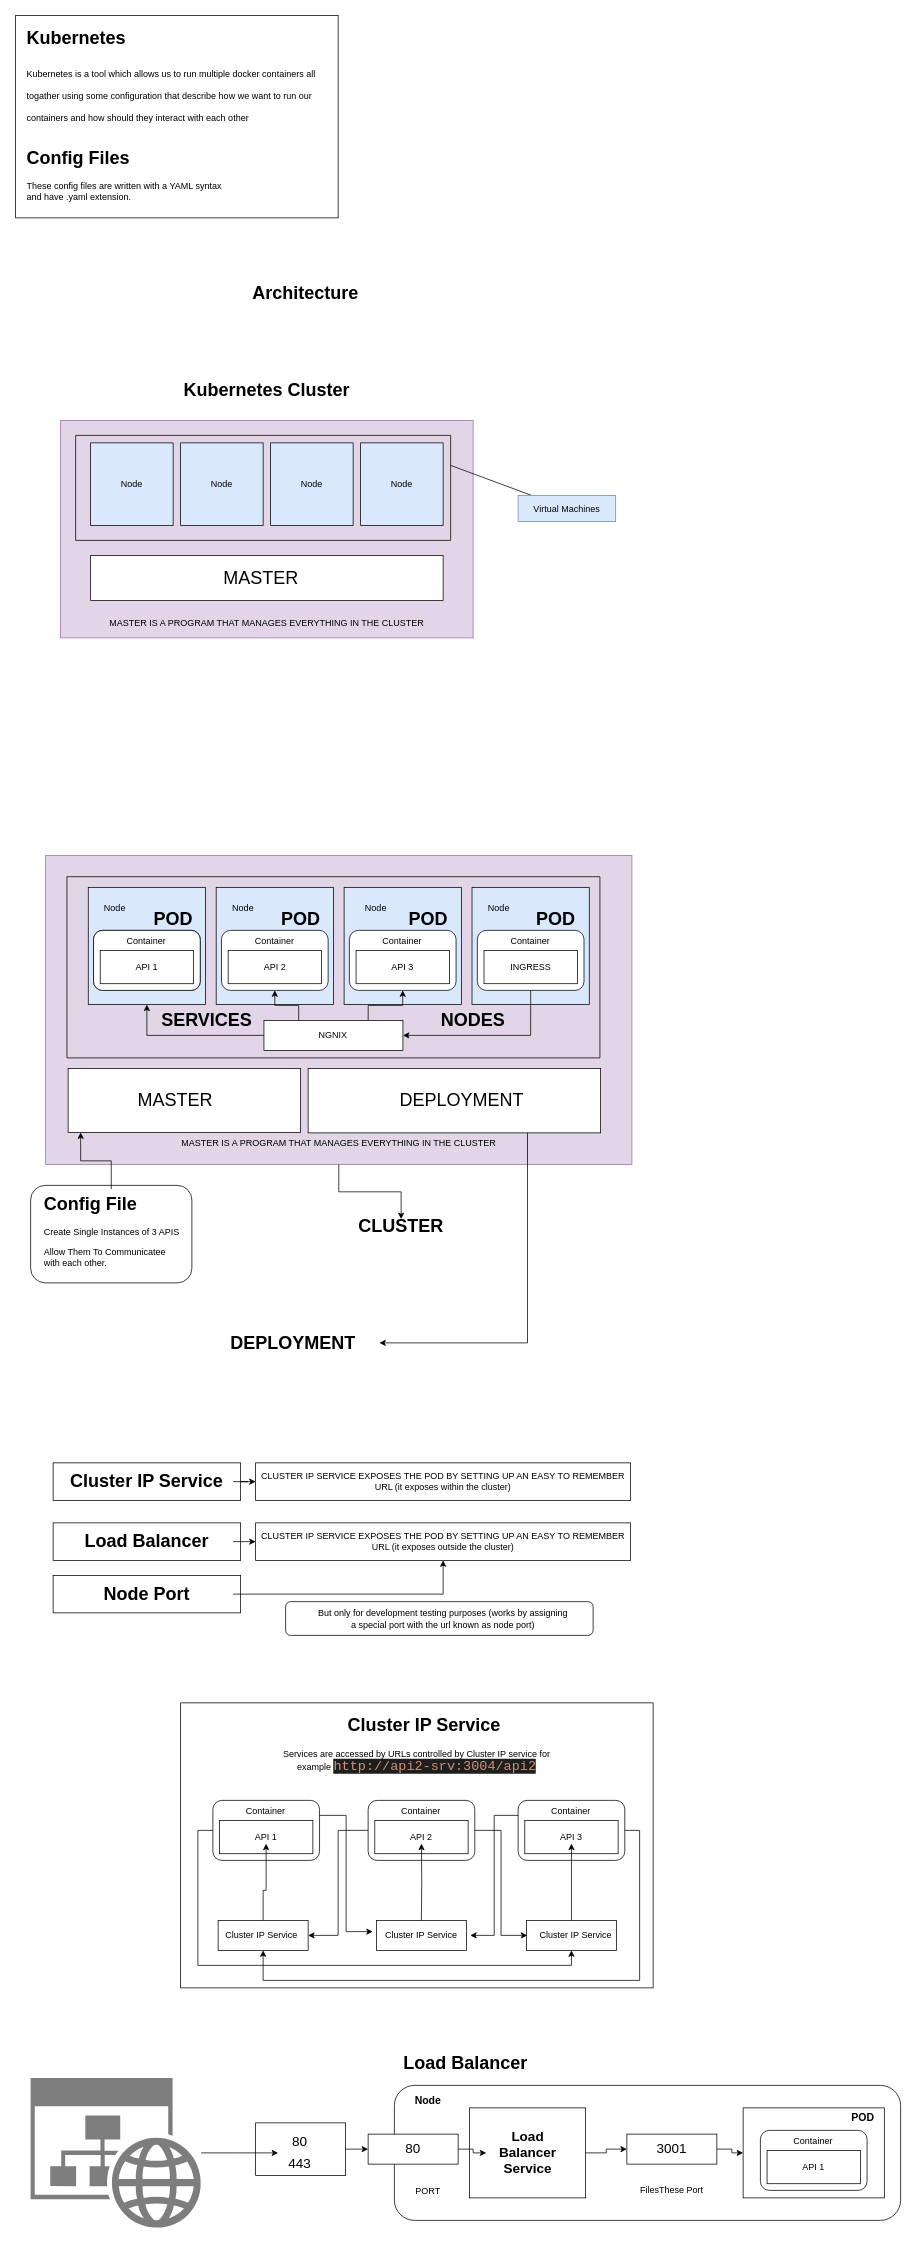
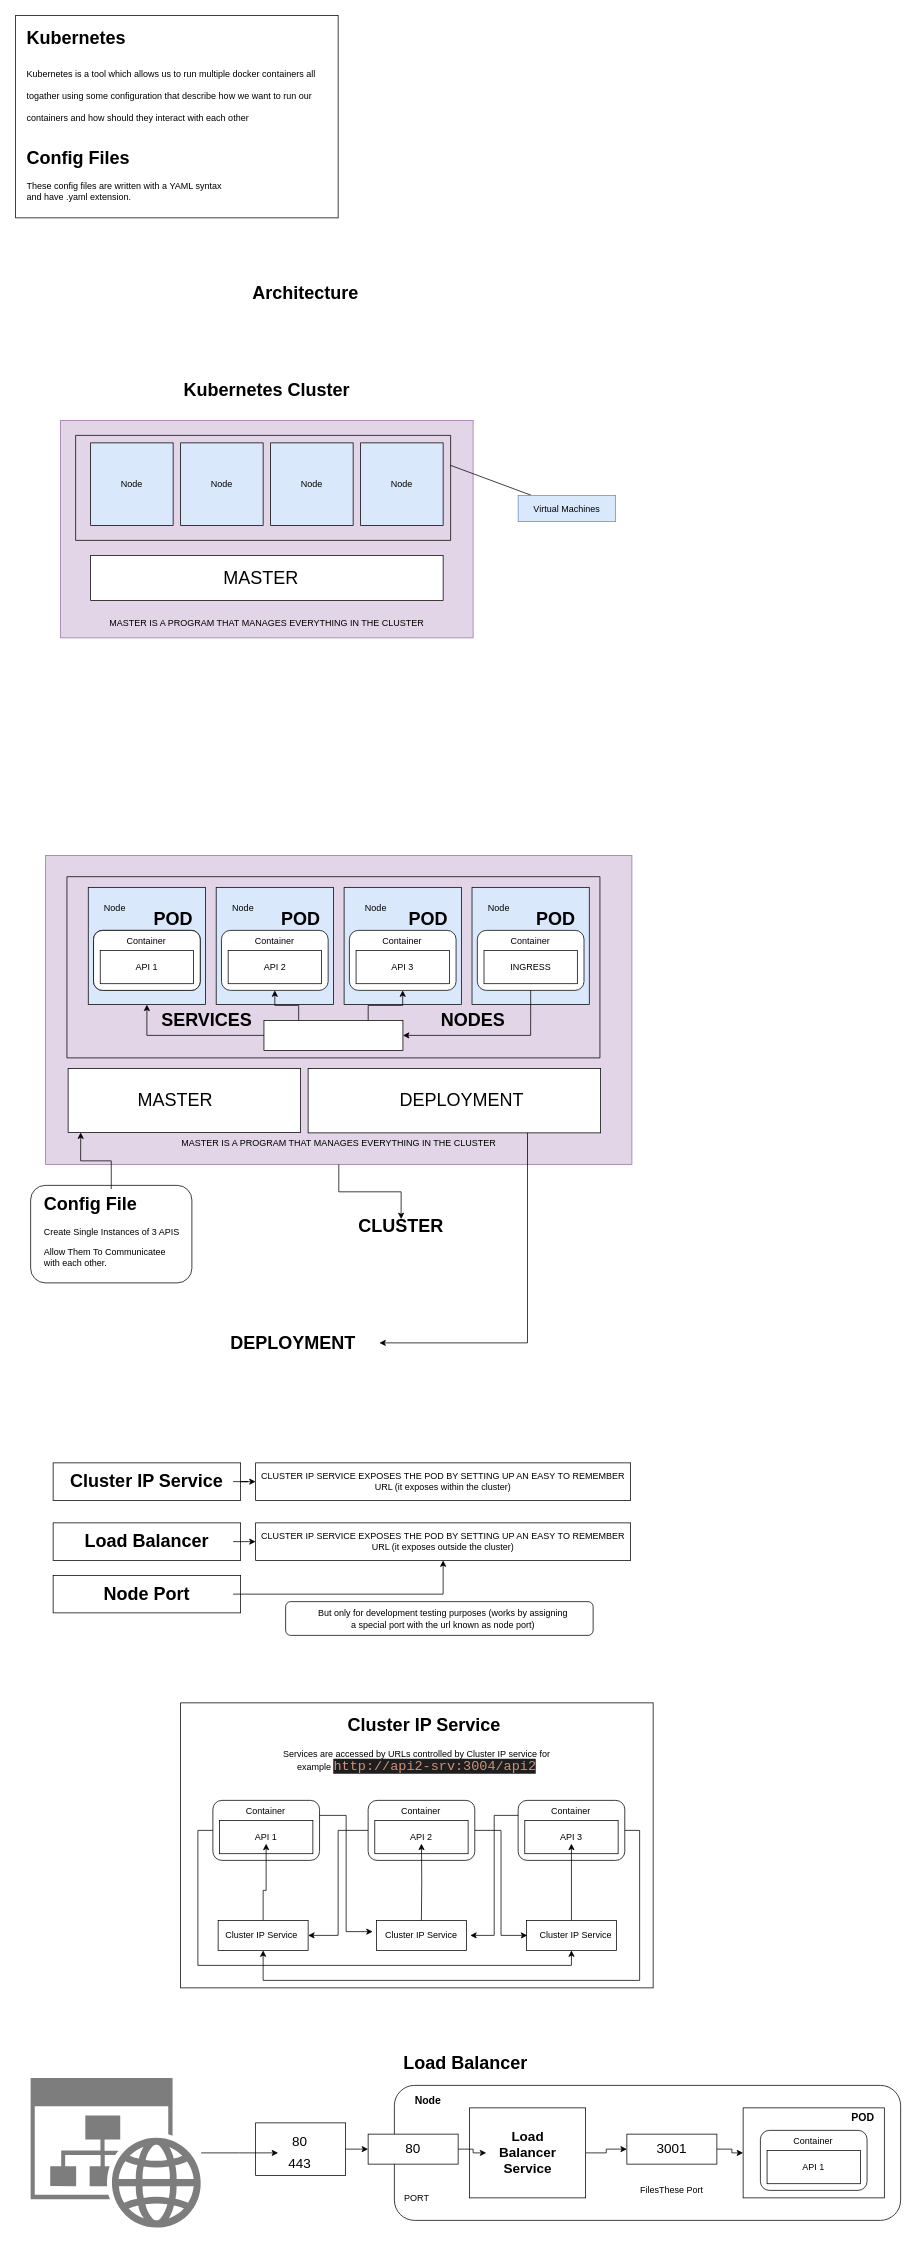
node "NGNIX": removed
node "PORT": moved (428, 2191) -> (417, 2199)
